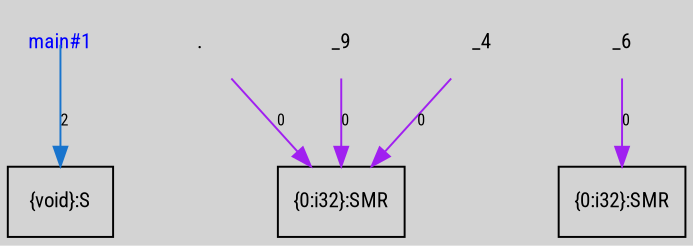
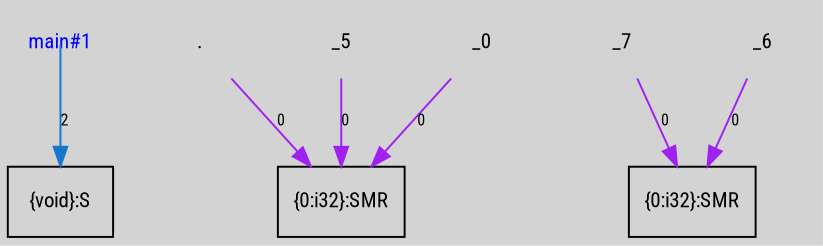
node "_9": label "_9" -> "_5"
node "_4": label "_4" -> "_0"
node "_7": added
